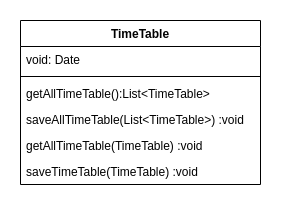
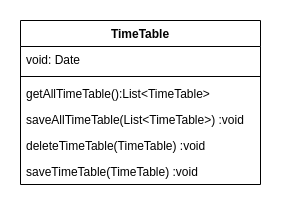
node "getAllTimeTable(TimeTable) :void": label "getAllTimeTable(TimeTable) :void" -> "deleteTimeTable(TimeTable) :void"
